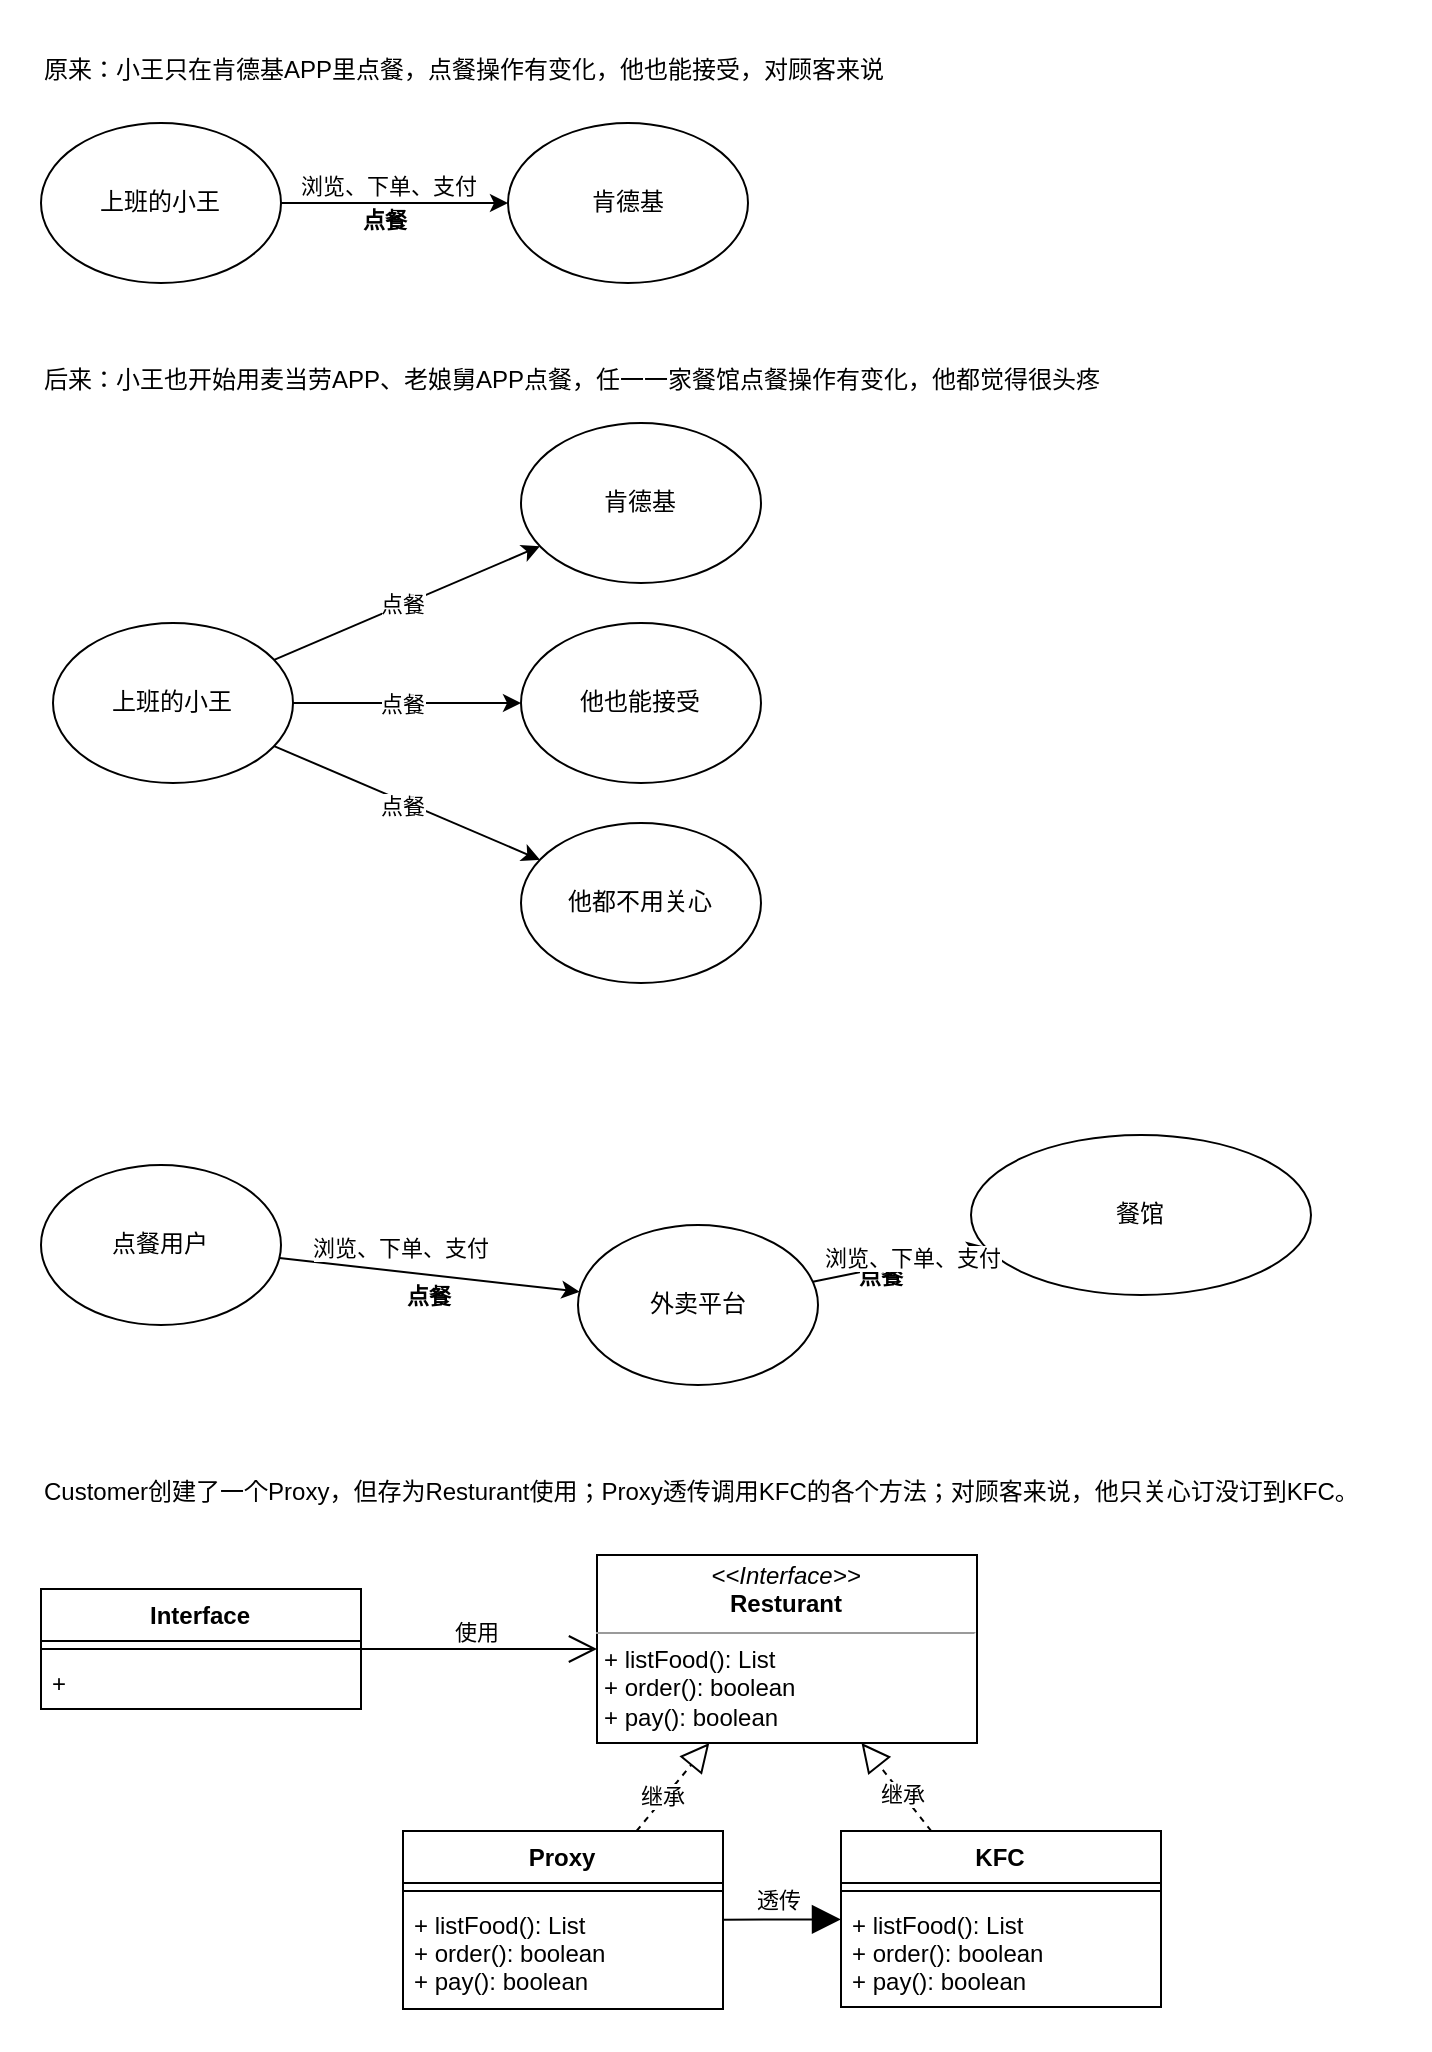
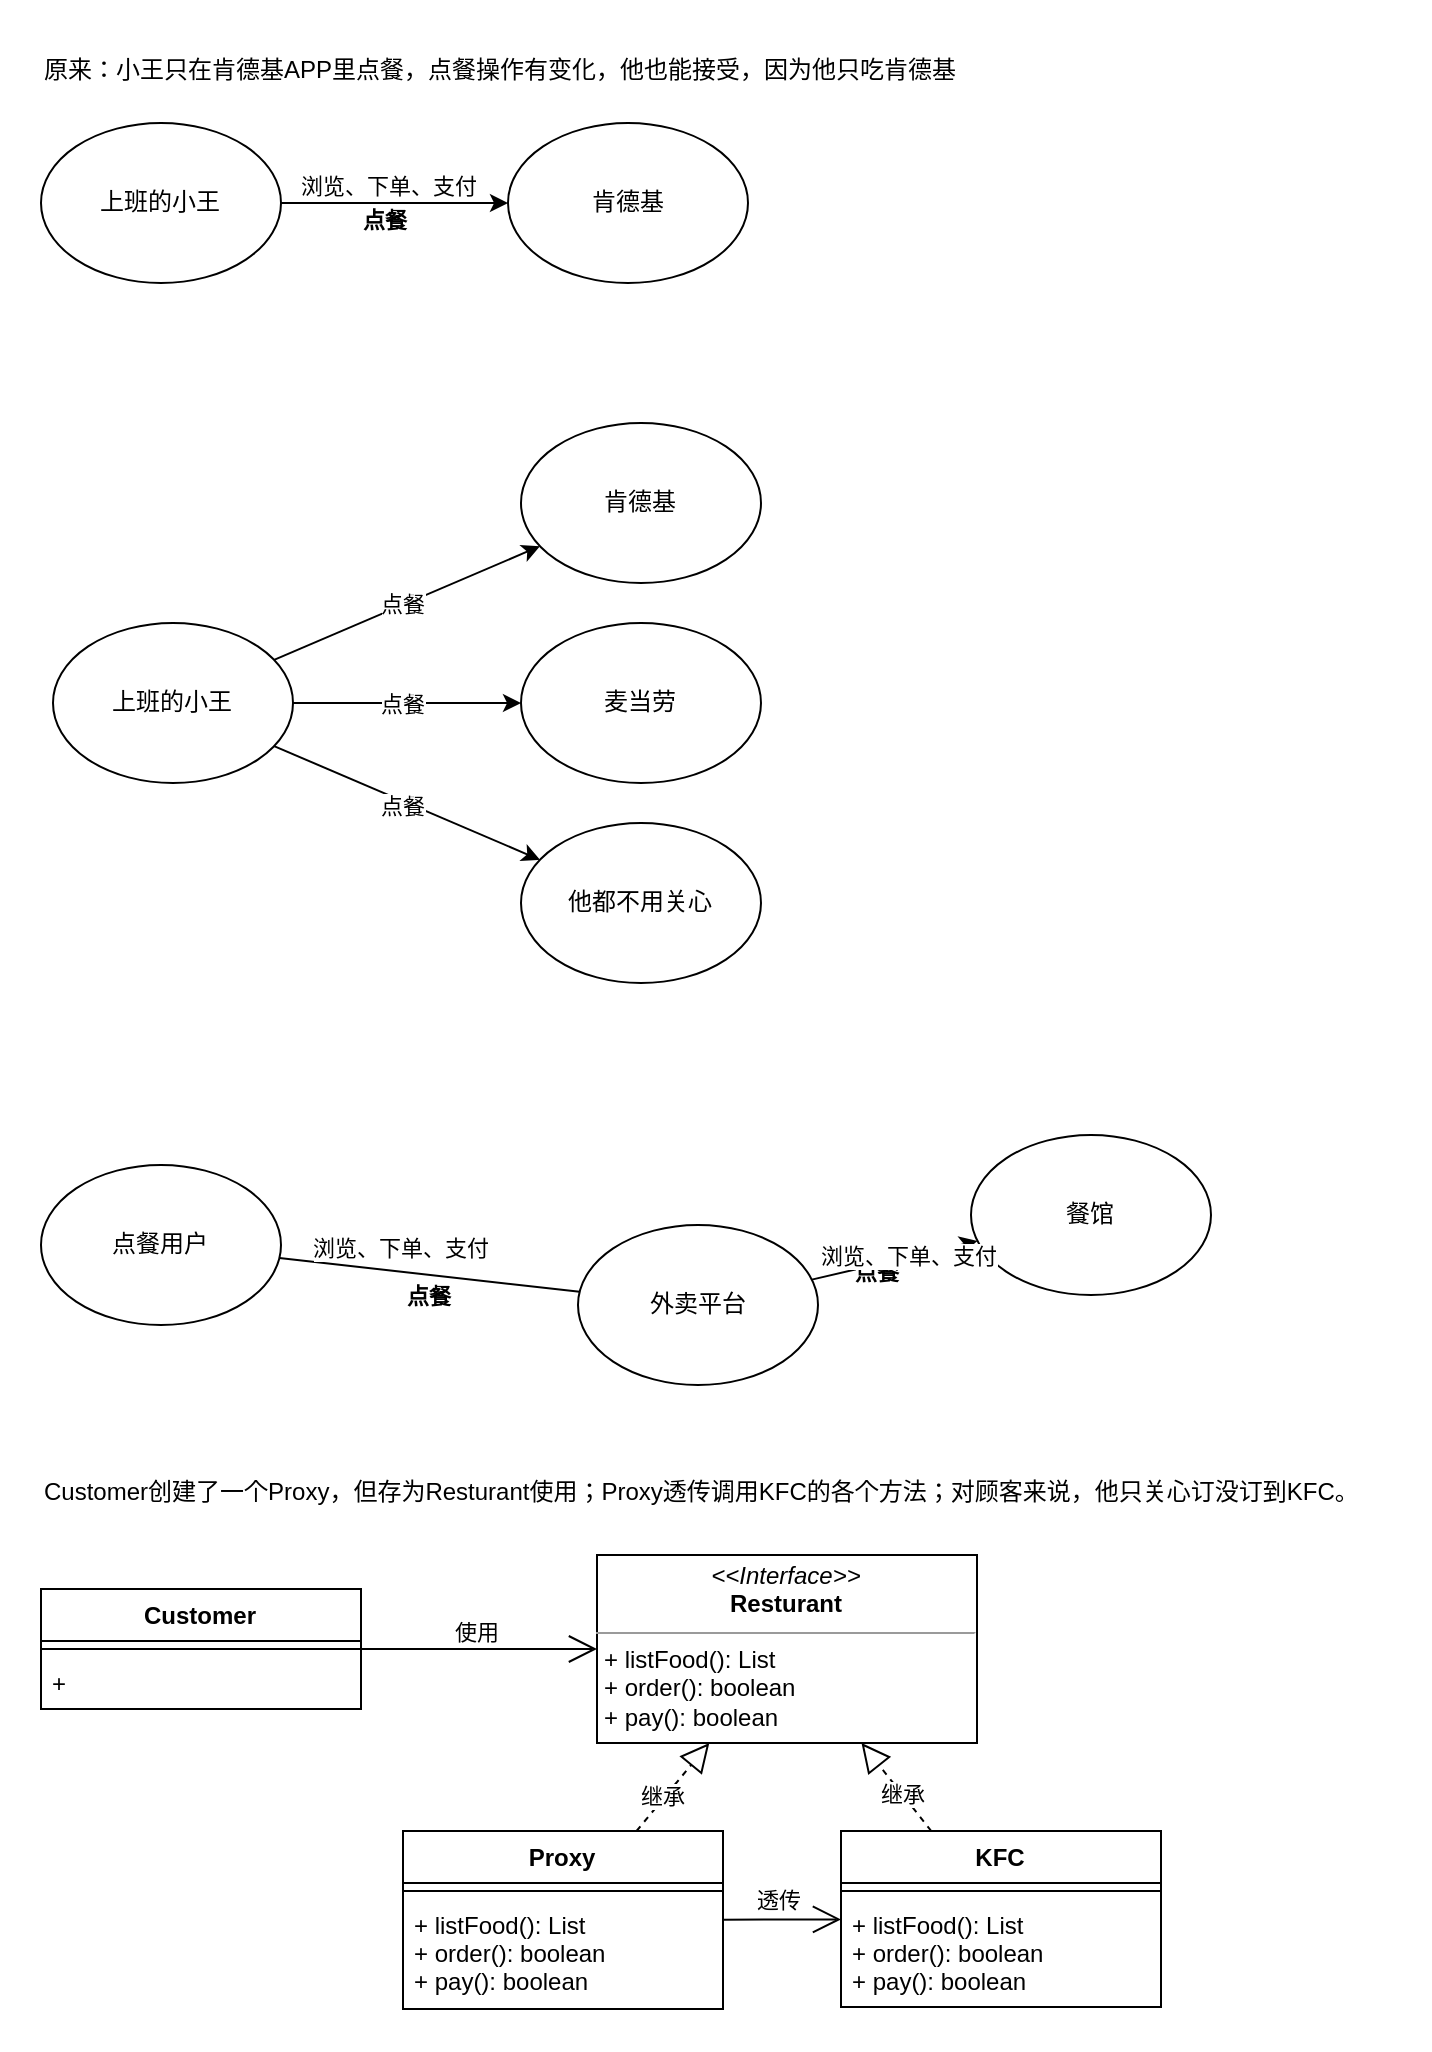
node "原来：小王只在肯德基APP里点餐，点餐操作有变化，他也能接受，对顾客来说": label "原来：小王只在肯德基APP里点餐，点餐操作有变化，他也能接受，对顾客来说" -> "原来：小王只在肯德基APP里点餐，点餐操作有变化，他也能接受，因为他只吃肯德基"
node "后来：小王也开始用麦当劳APP、老娘舅APP点餐，任一一家餐馆点餐操作有变化，他都觉得很头疼": removed
node "他也能接受": label "他也能接受" -> "麦当劳"
node "餐馆": size 340x160 -> 240x160
edge "点餐用户" -> "外卖平台": arrowhead classic -> none
node "Interface": label "Interface" -> "Customer"
edge "Proxy" -> "KFC": arrowhead block -> open
